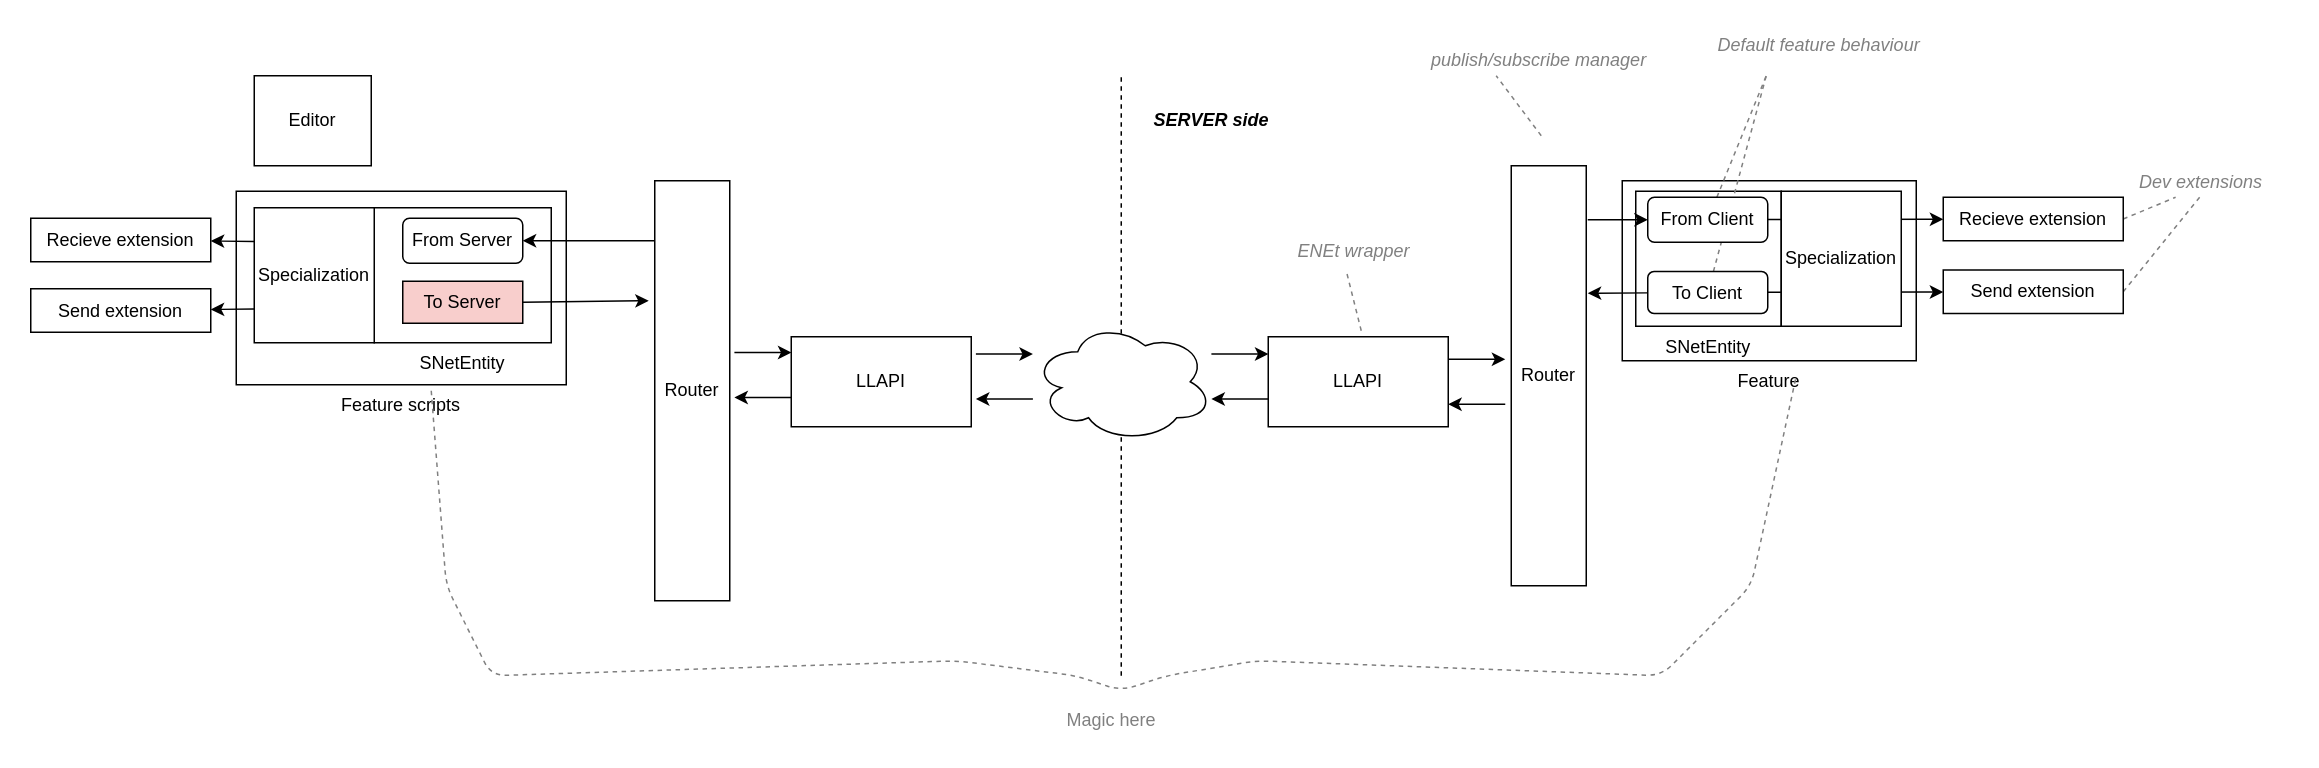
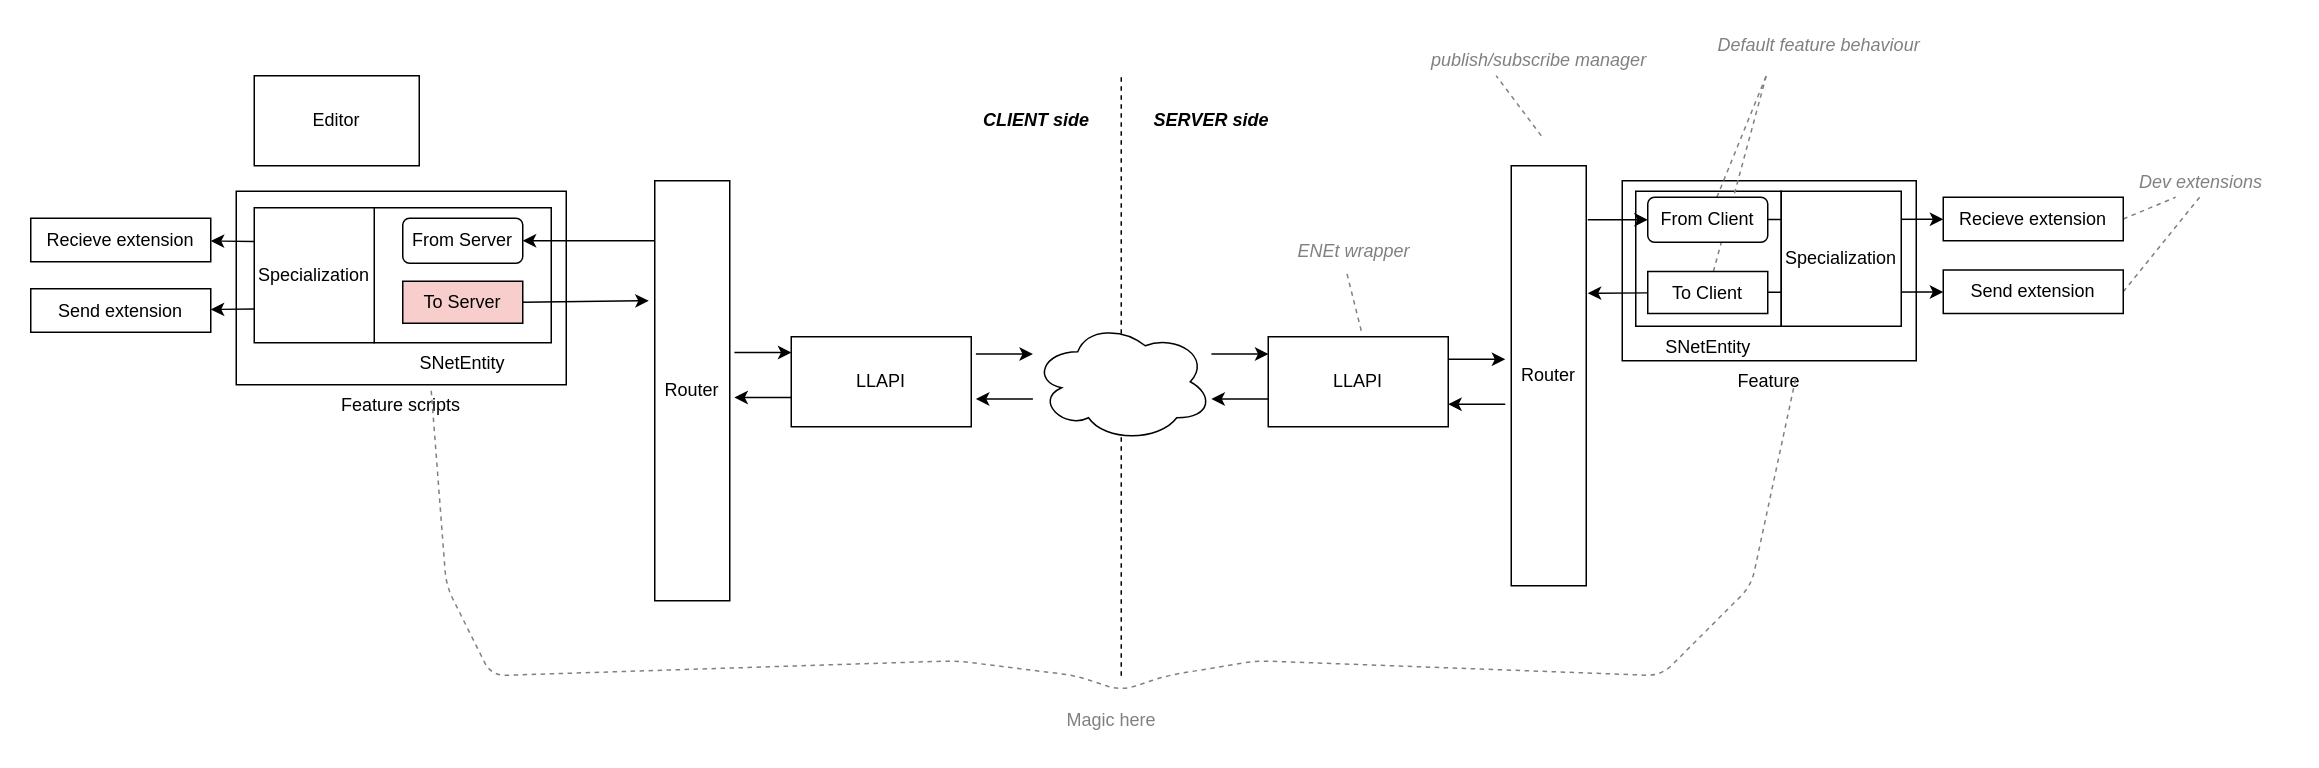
node "Editor": size 117x90 -> 165x90
node "CLIENT side": added
node "To Client": shape rounded rectangle -> rectangle
